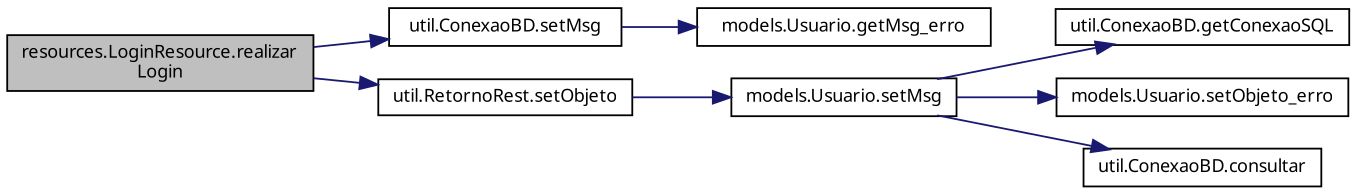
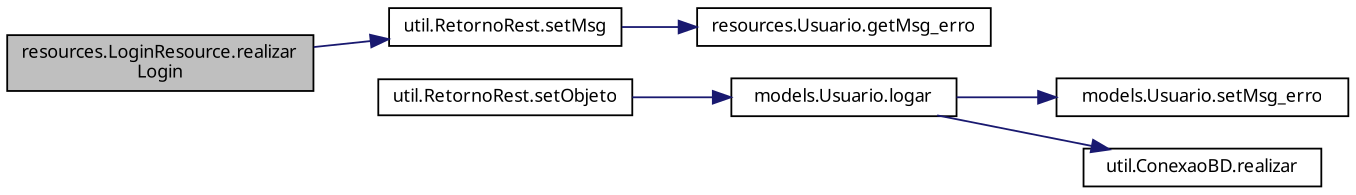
node "util.ConexaoBD.setMsg": label "util.ConexaoBD.setMsg" -> "util.RetornoRest.setMsg"
node "models.Usuario.getMsg_erro": label "models.Usuario.getMsg_erro" -> "resources.Usuario.getMsg_erro"
node "util.ConexaoBD.getConexaoSQL": removed
edge "resources.LoginResource.realizar Login" -> "util.RetornoRest.setObjeto": removed
node "models.Usuario.setMsg": label "models.Usuario.setMsg" -> "models.Usuario.logar"
node "models.Usuario.setObjeto_erro": label "models.Usuario.setObjeto_erro" -> "models.Usuario.setMsg_erro"
node "util.ConexaoBD.consultar": label "util.ConexaoBD.consultar" -> "util.ConexaoBD.realizar"
